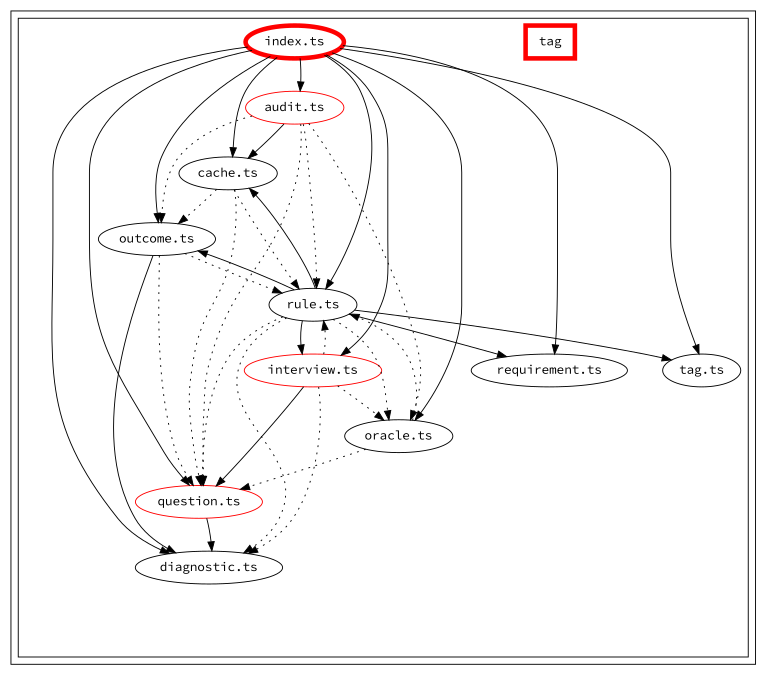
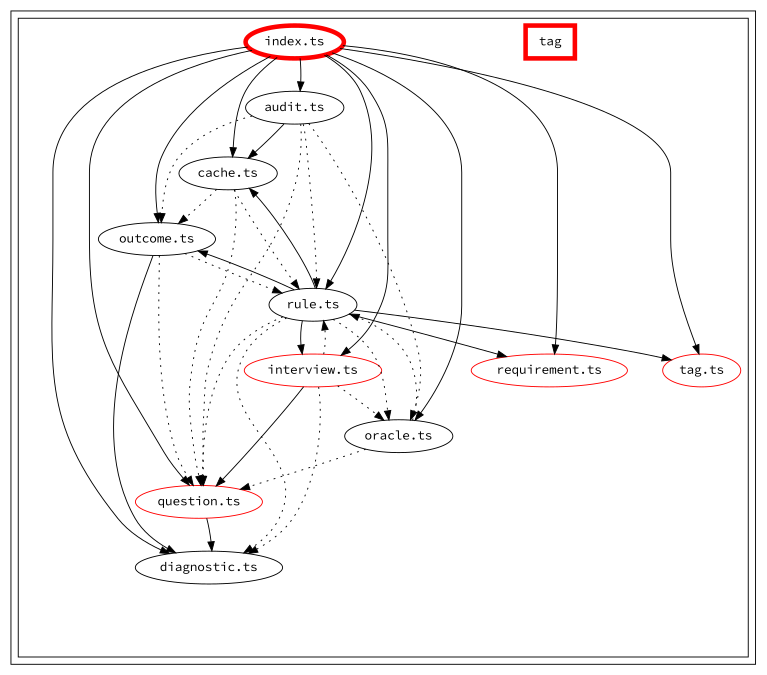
node "audit.ts": color #ff0000 -> black
node "requirement.ts": color black -> #ff0000
node "tag.ts": color black -> #ff0000
